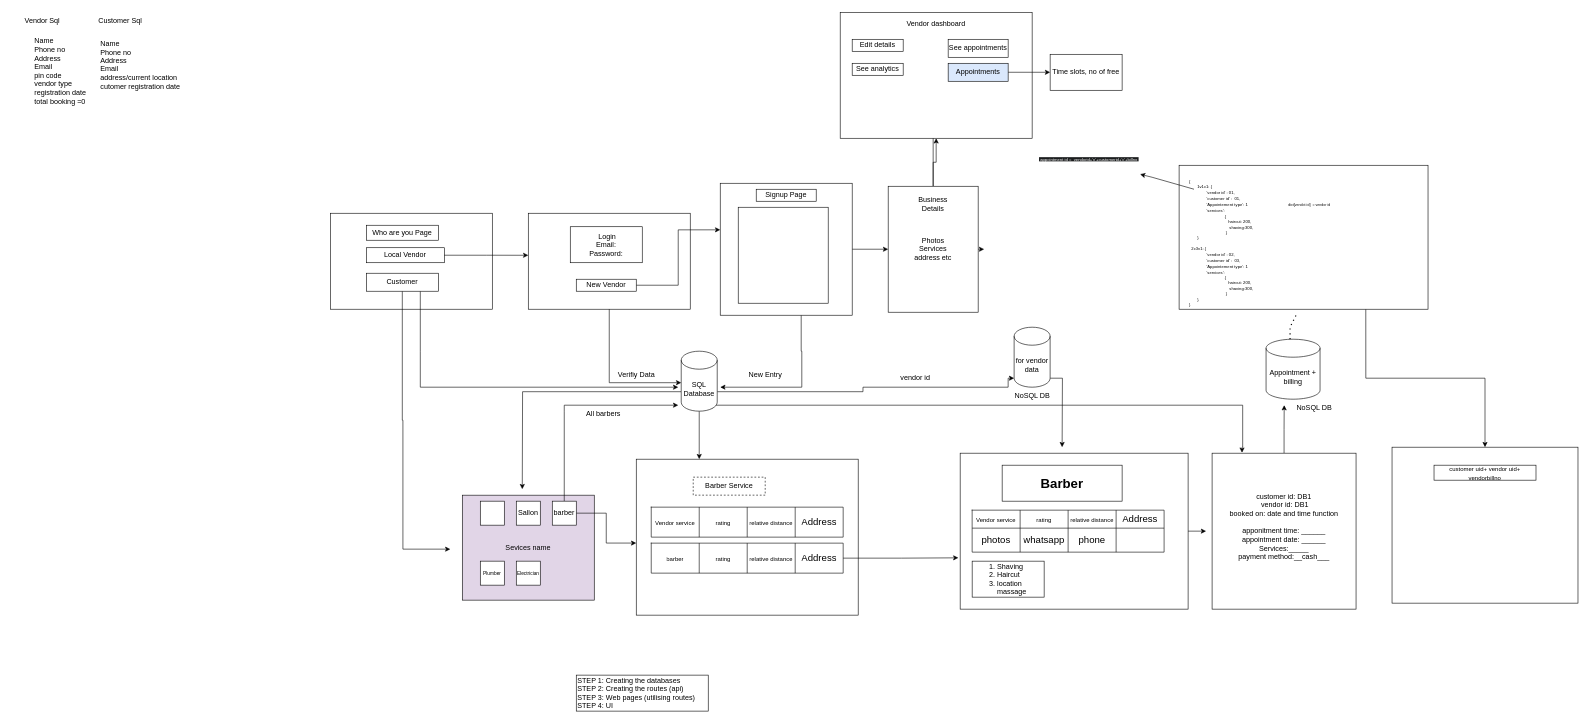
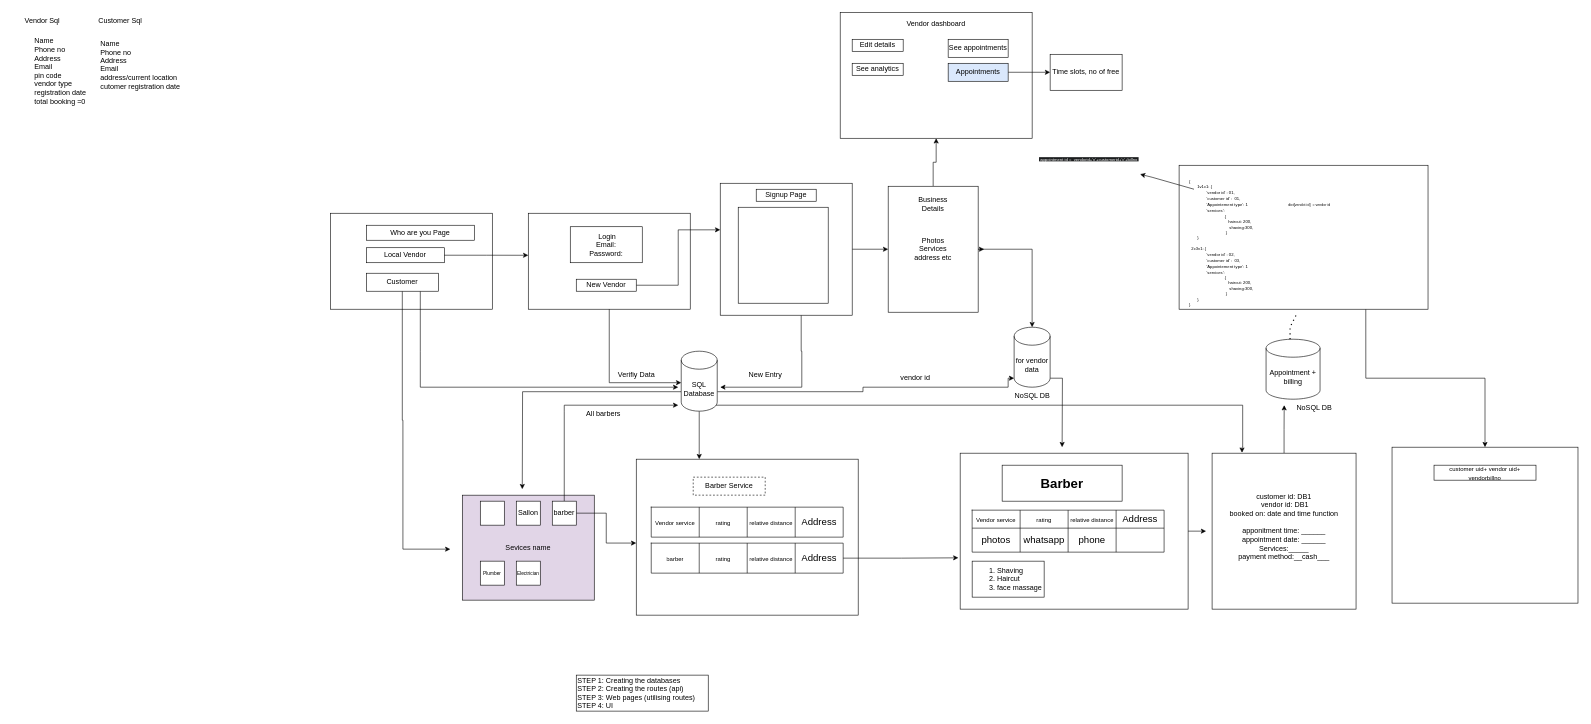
edge "Photos Services address etc" -> "Appointments": now "Photos Services address etc" -> "for vendor data"
node "Who are you Page": size 72x15 -> 108x15
node "Shaving Haircut location massage": label "Shaving Haircut location massage" -> "Shaving Haircut face massage"
